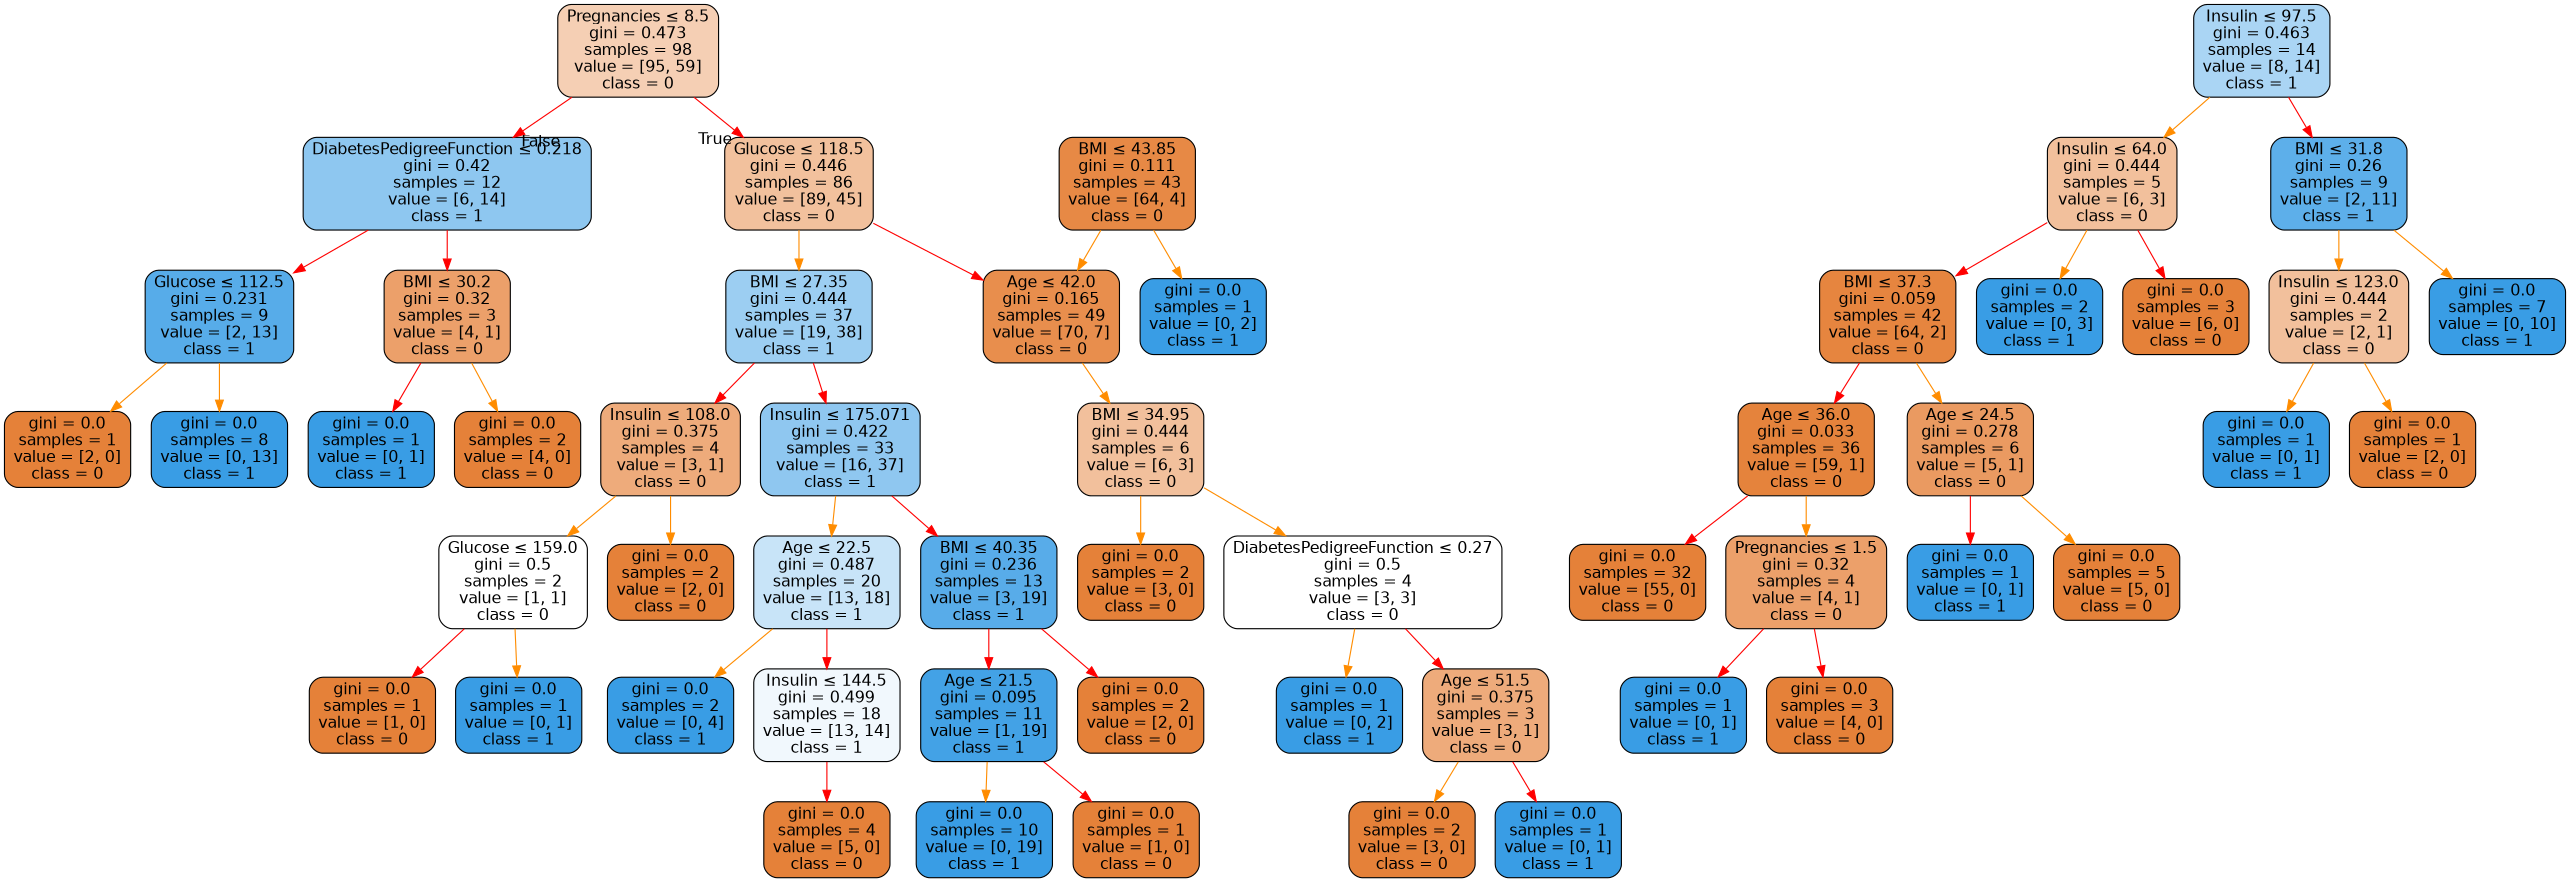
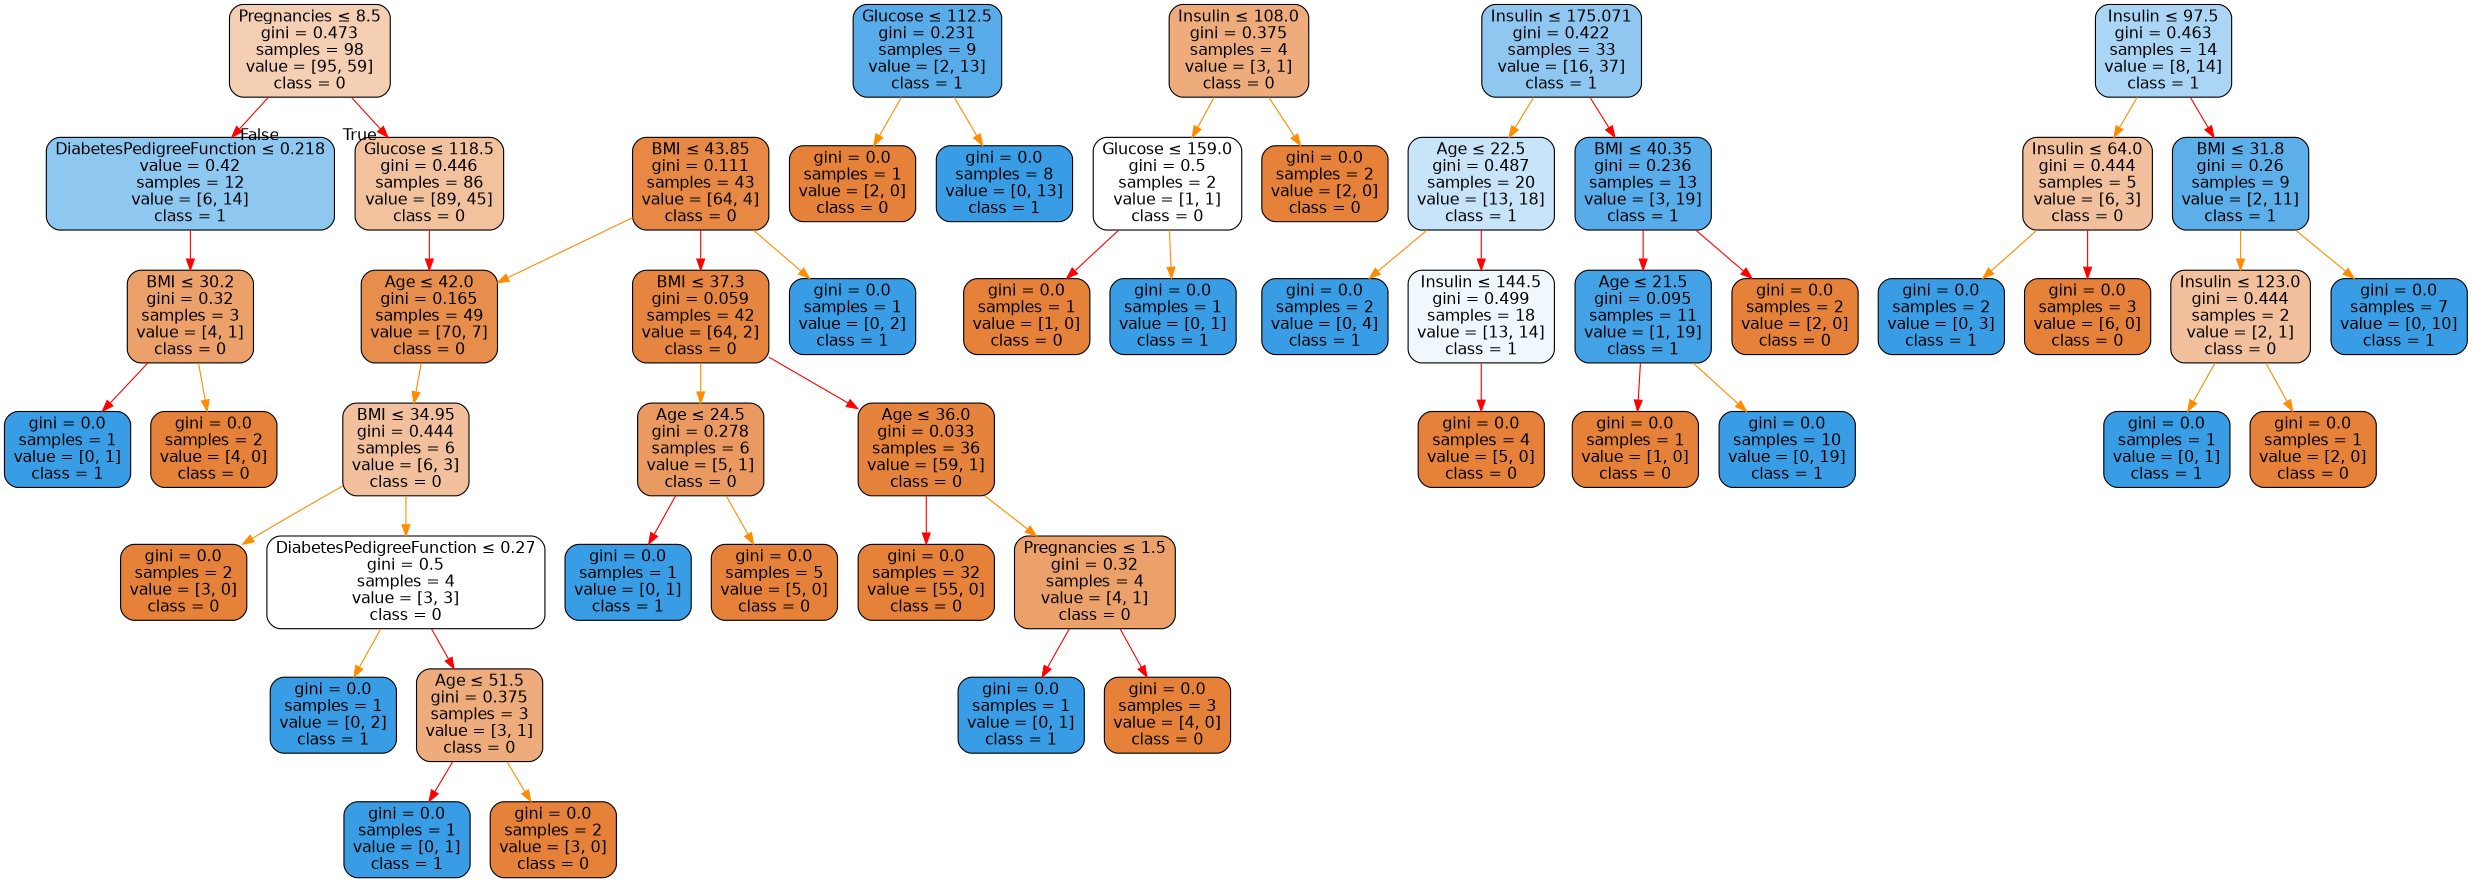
node "DiabetesPedigreeFunction ≤ 0.218": text "gini = 0.42" -> "value = 0.42"
edge "Insulin ≤ 64.0" -> "BMI ≤ 37.3": now "BMI ≤ 43.85" -> "BMI ≤ 37.3"
edge "DiabetesPedigreeFunction ≤ 0.218" -> "Glucose ≤ 112.5": removed
node "BMI ≤ 27.35": removed
